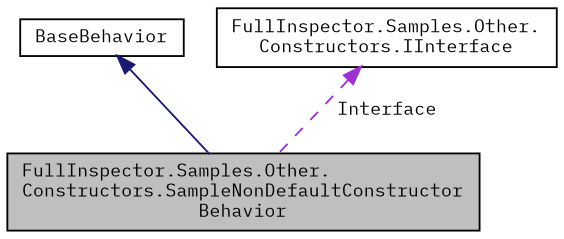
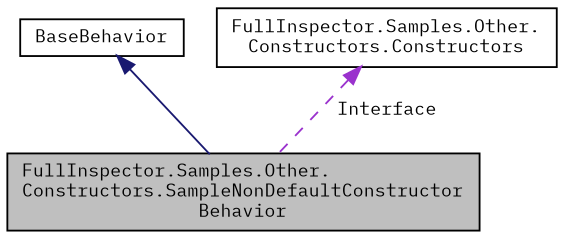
node "FullInspector.Samples.Other. Constructors.IInterface": label "FullInspector.Samples.Other. Constructors.IInterface" -> "FullInspector.Samples.Other. Constructors.Constructors"
